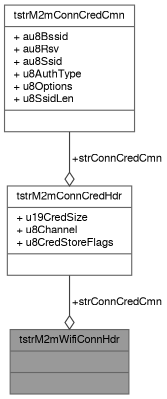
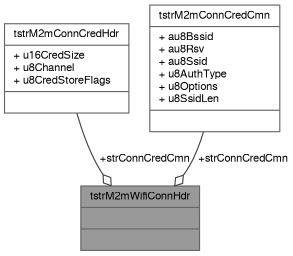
edge "tstrM2mConnCredCmn" -> "tstrM2mConnCredHdr": now "tstrM2mConnCredCmn" -> "tstrM2mWifiConnHdr"
node "tstrM2mConnCredHdr": text "+ u19CredSize" -> "+ u16CredSize"
